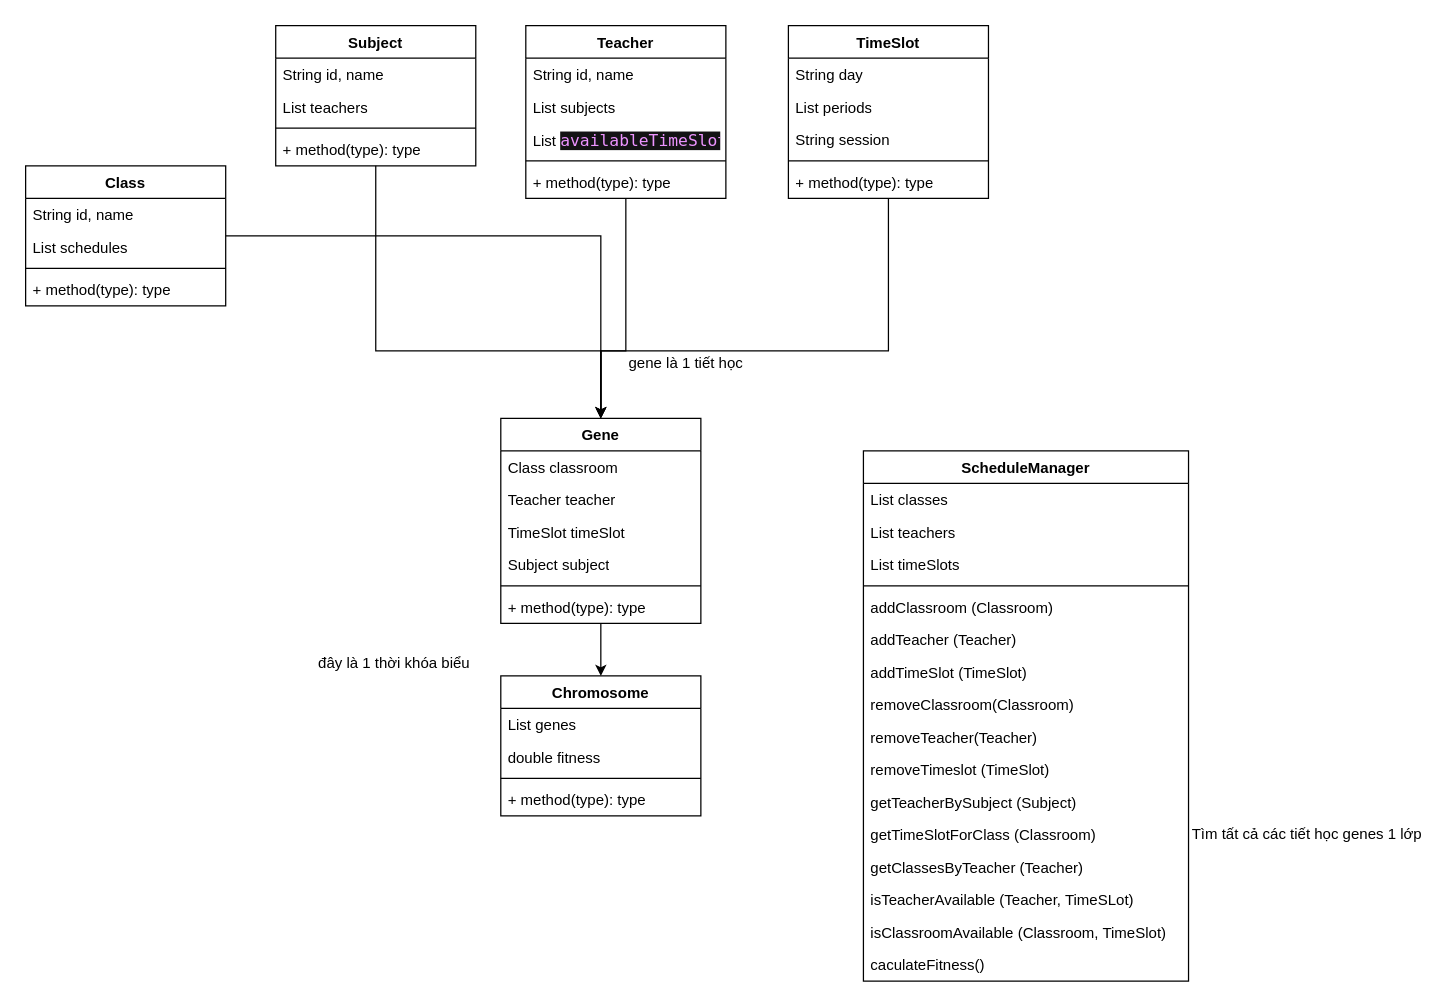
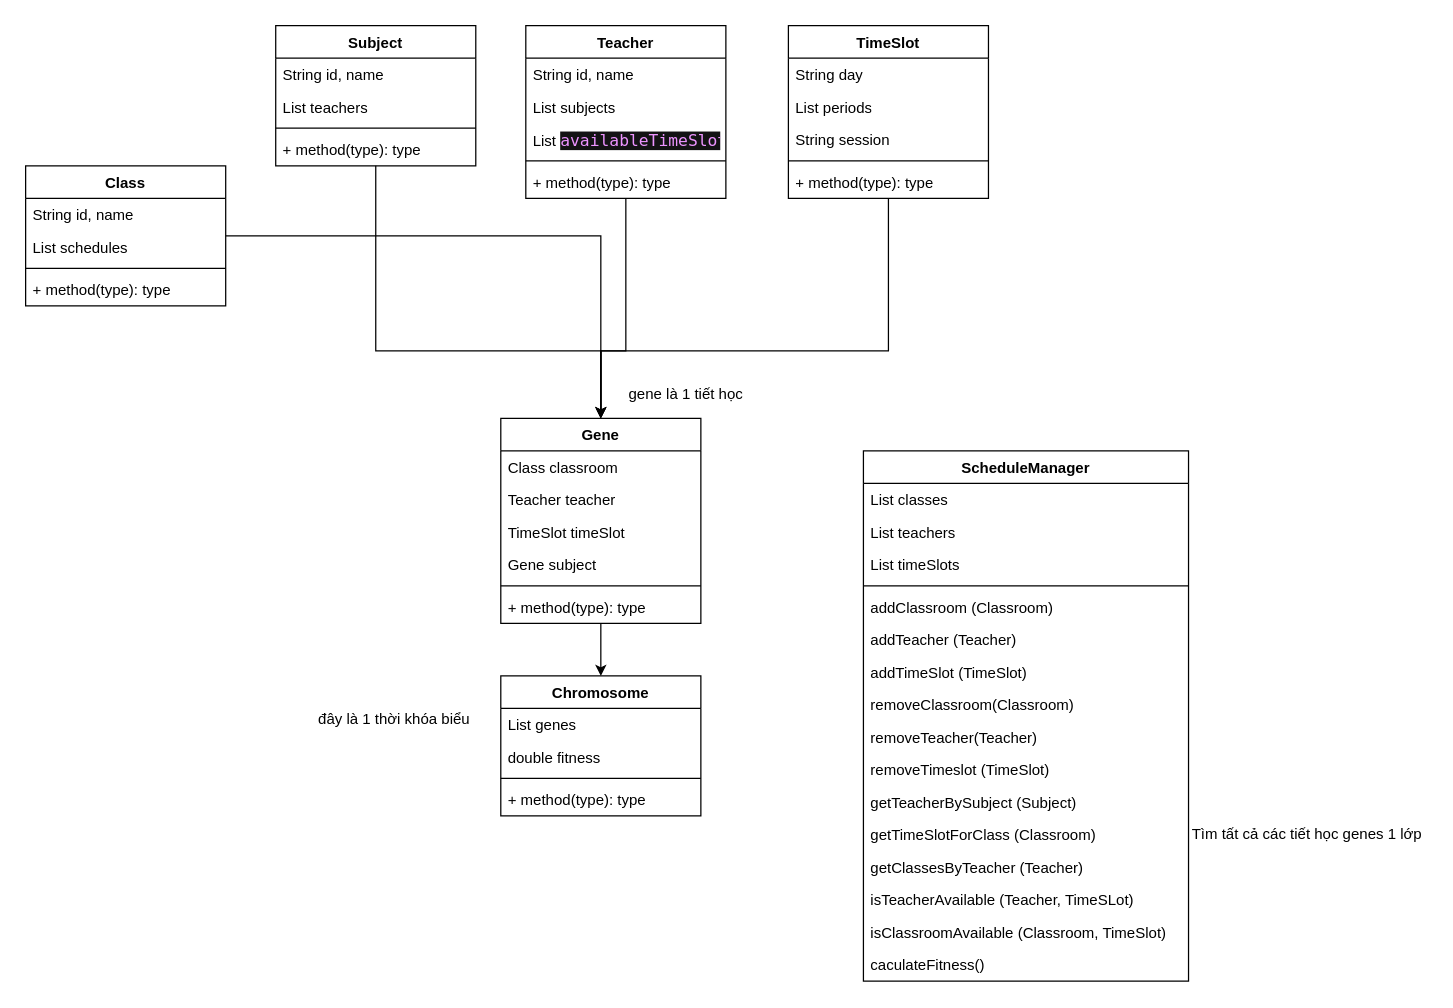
node "gene là 1 tiết học": moved (688, 363) -> (688, 394)
node "Subject subject": label "Subject subject" -> "Gene subject"
node "đây là 1 thời khóa biểu": moved (394, 663) -> (394, 719)
